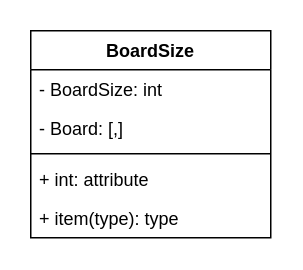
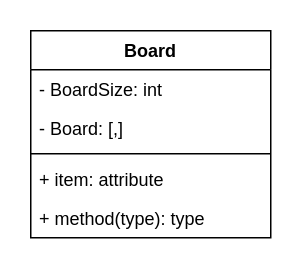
node "BoardSize": label "BoardSize" -> "Board"
node "+ int: attribute": label "+ int: attribute" -> "+ item: attribute"
node "+ item(type): type": label "+ item(type): type" -> "+ method(type): type"
